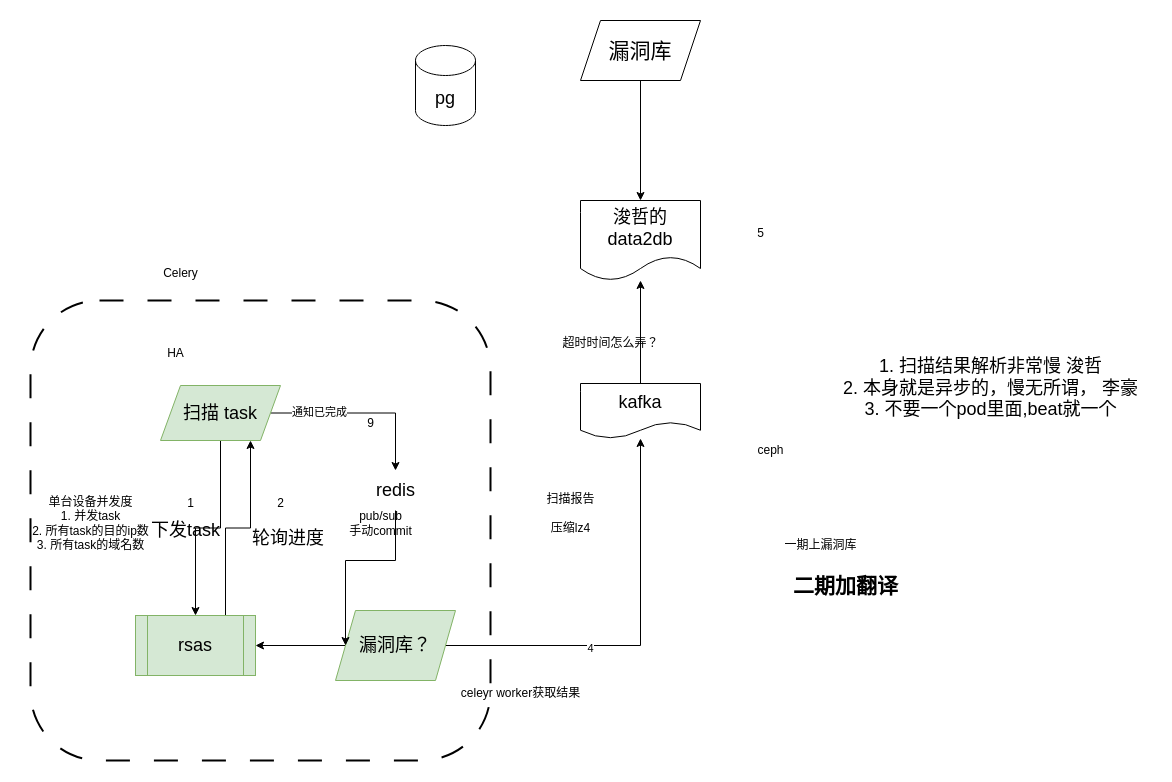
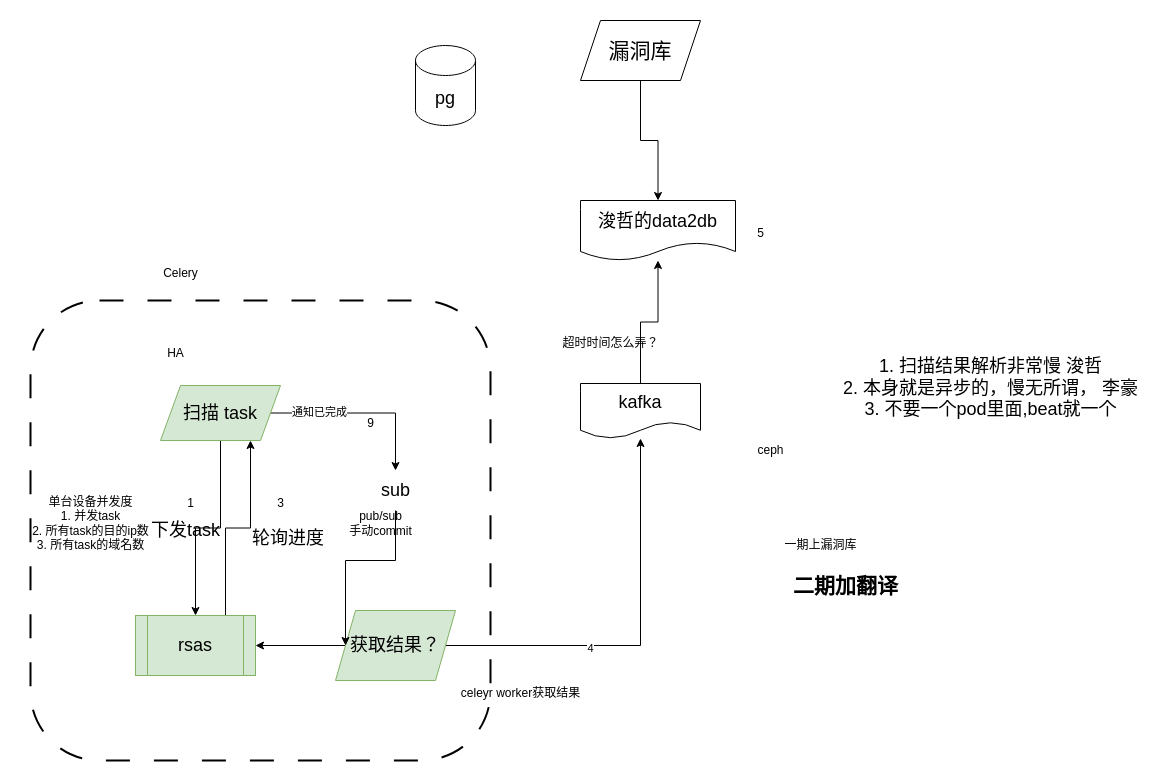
node "浚哲的data2db": size 120x80 -> 155x60
node "redis": label "redis" -> "sub"
node "2": label "2" -> "3"
node "扫描报告 压缩lz4": removed
node "漏洞库？": label "漏洞库？" -> "获取结果？"
